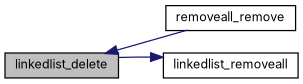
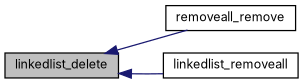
edge "linkedlist_delete" -> "linkedlist_removeall": reversed
